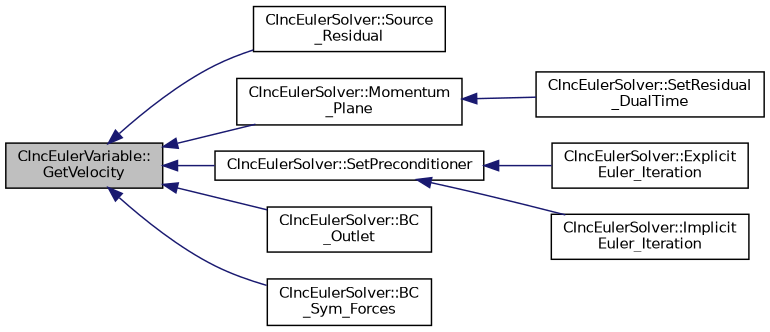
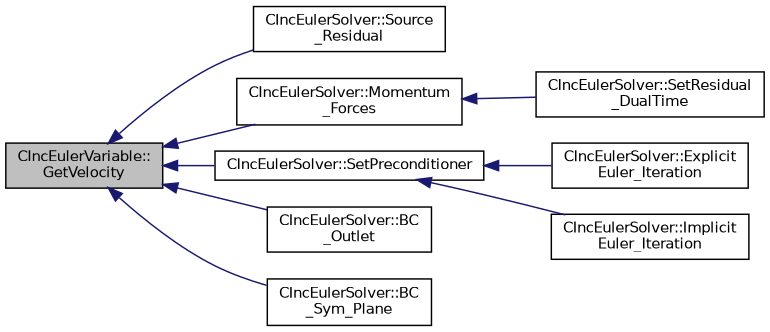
node "CIncEulerSolver::Momentum _Plane": label "CIncEulerSolver::Momentum _Plane" -> "CIncEulerSolver::Momentum _Forces"
node "CIncEulerSolver::BC _Sym_Forces": label "CIncEulerSolver::BC _Sym_Forces" -> "CIncEulerSolver::BC _Sym_Plane"
